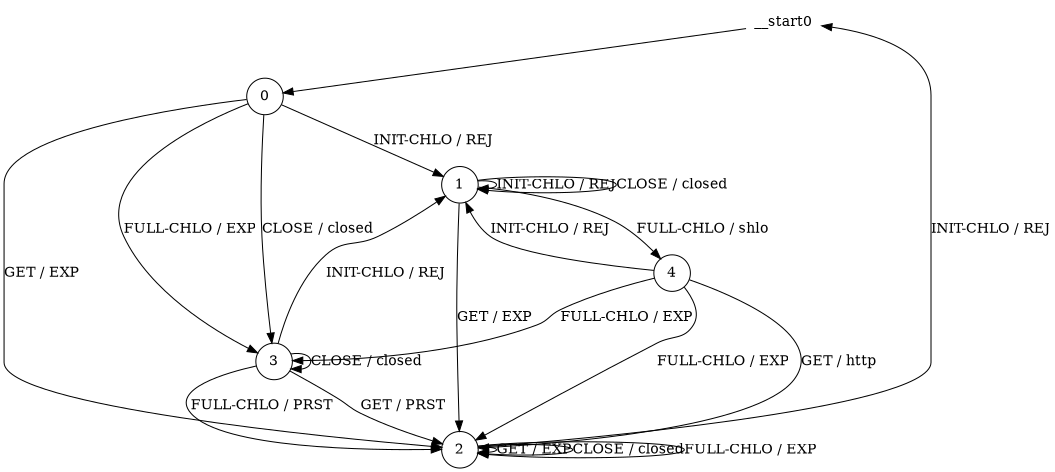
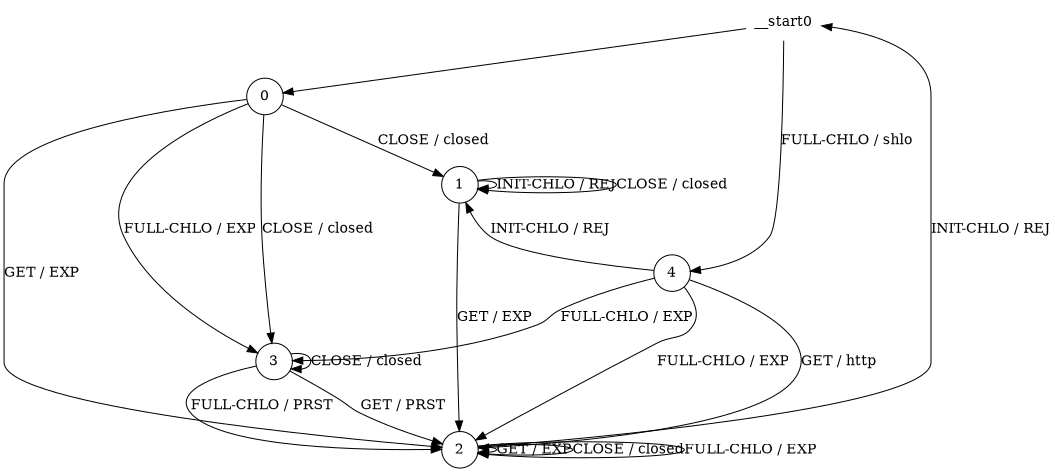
edge "0" -> "1": label "INIT-CHLO / REJ" -> "CLOSE / closed"
edge "1" -> "4": now "__start0" -> "4"
edge "3" -> "1": removed, label "INIT-CHLO / REJ"
